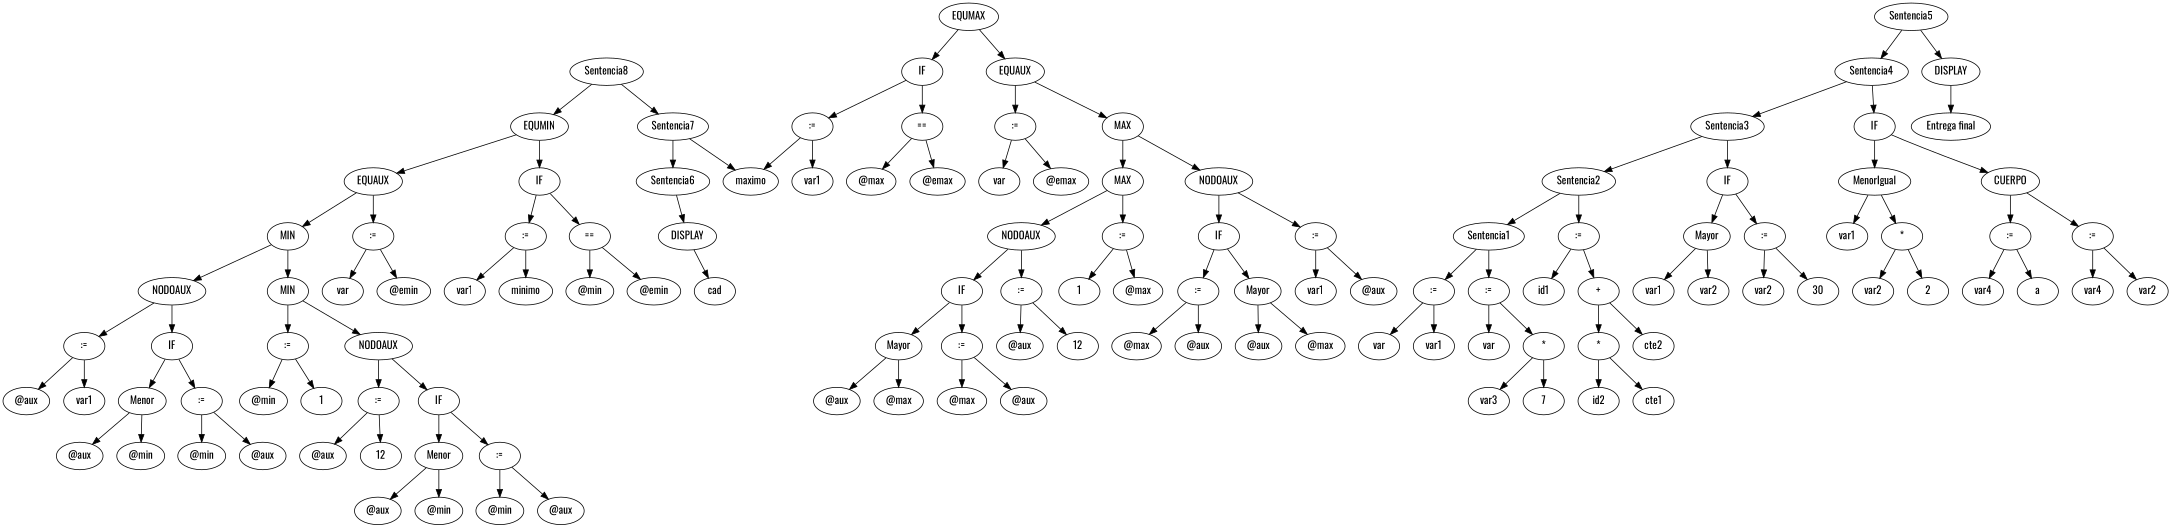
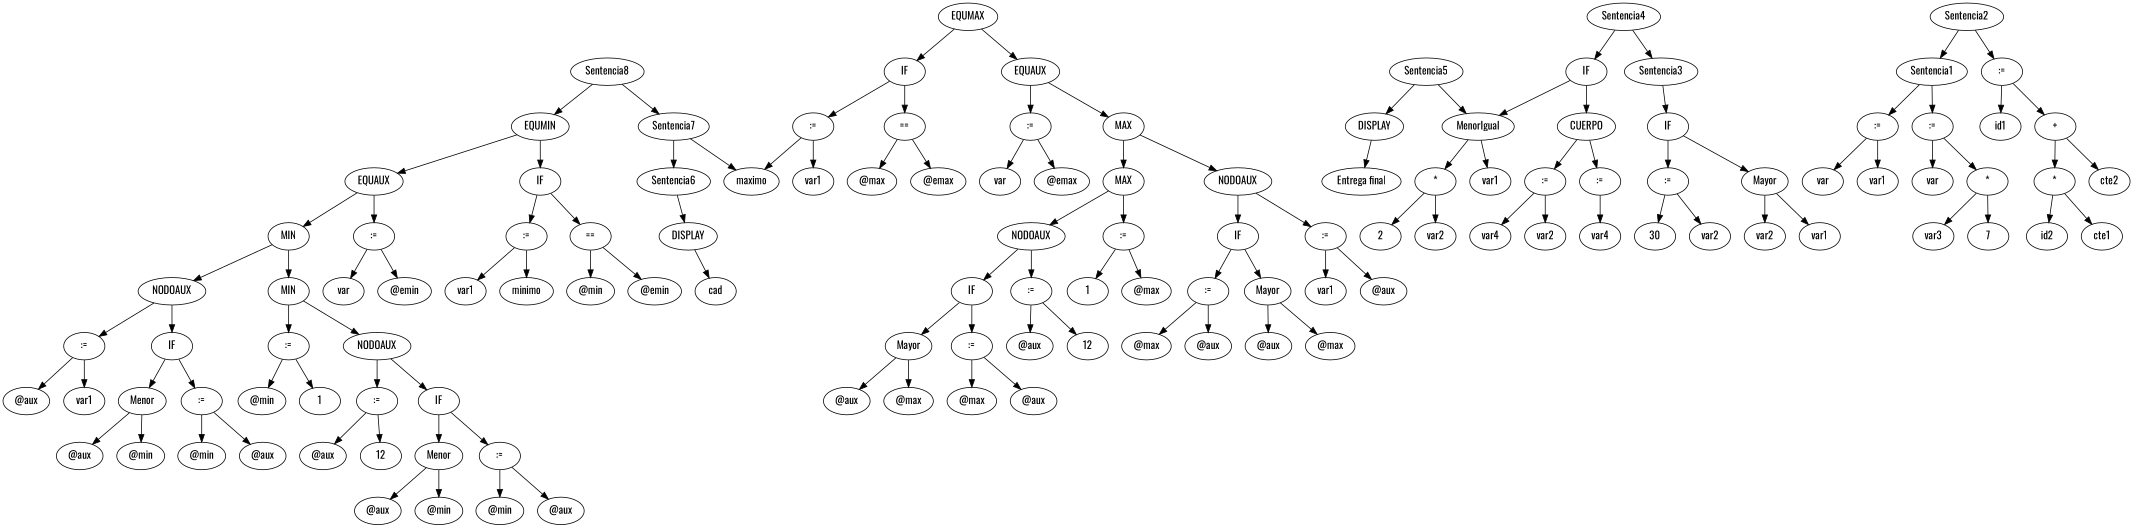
edge "Sentencia5" -> "Sentencia4": now "Sentencia5" -> "MenorIgual"
edge "Sentencia3" -> "Sentencia2": removed
node "a": removed
